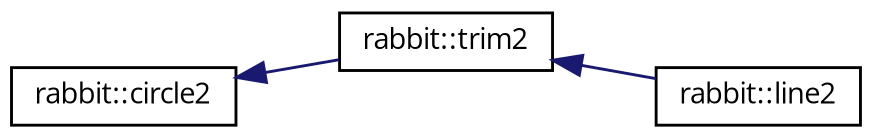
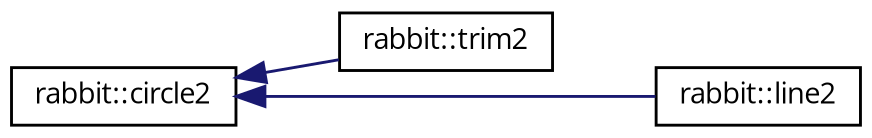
edge "rabbit::line2" -> "rabbit::trim2": now "rabbit::line2" -> "rabbit::circle2"
